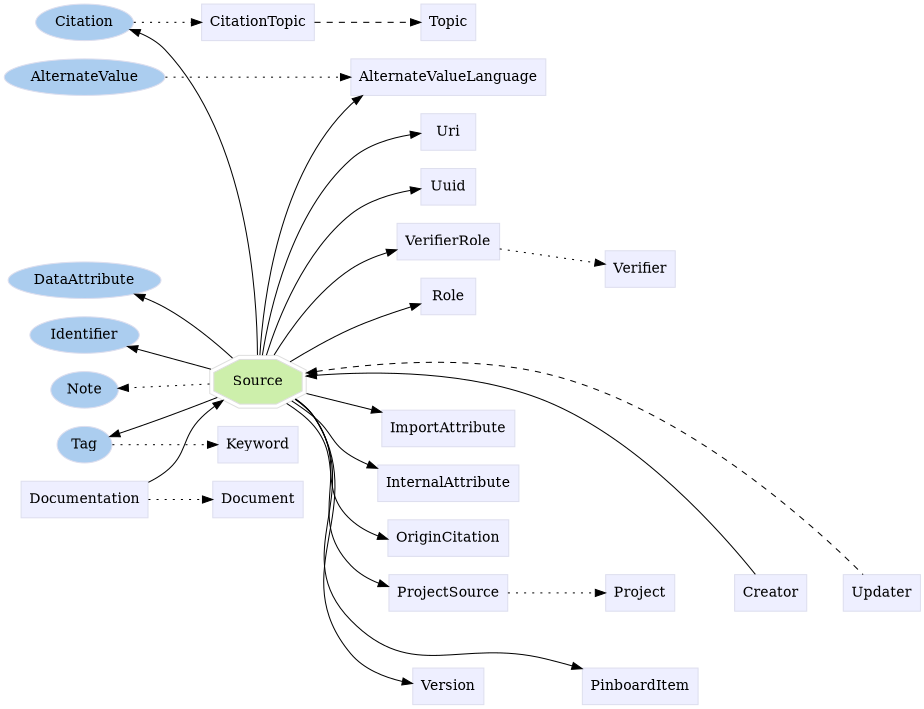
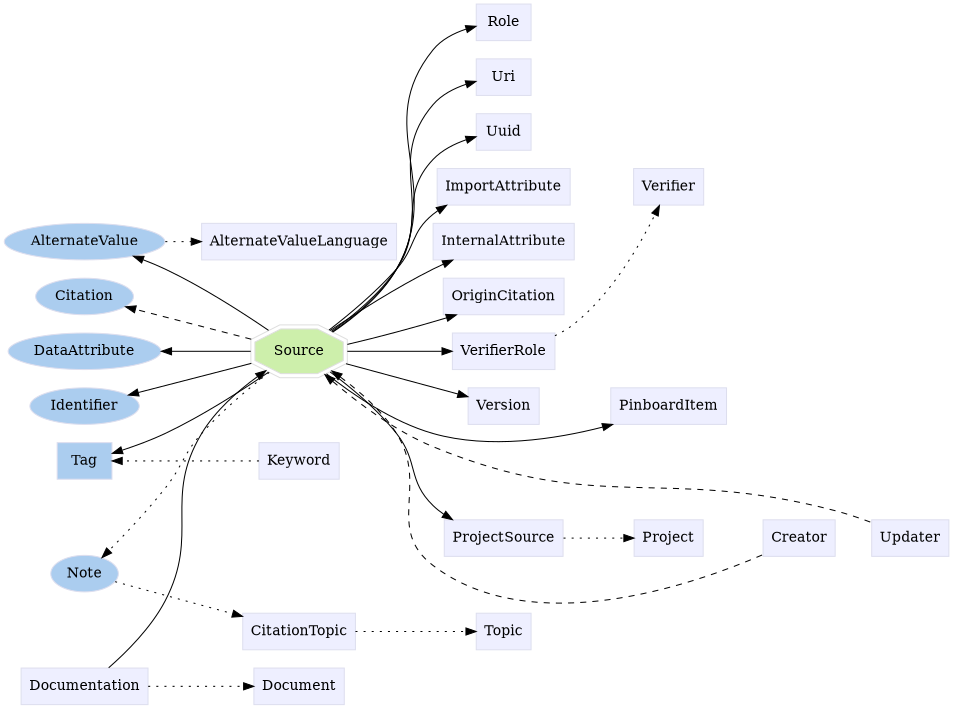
edge "Citation" -> "CitationTopic": now "Note" -> "CitationTopic"
edge "CitationTopic" -> "Topic": style dashed -> dotted
edge "Source" -> "Citation": style solid -> dashed
edge "Source" -> "AlternateValueLanguage": now "Source" -> "AlternateValue"
edge "Creator" -> "Source": style solid -> dashed
node "Tag": shape ellipse -> box
edge "Tag" -> "Keyword": reversed
